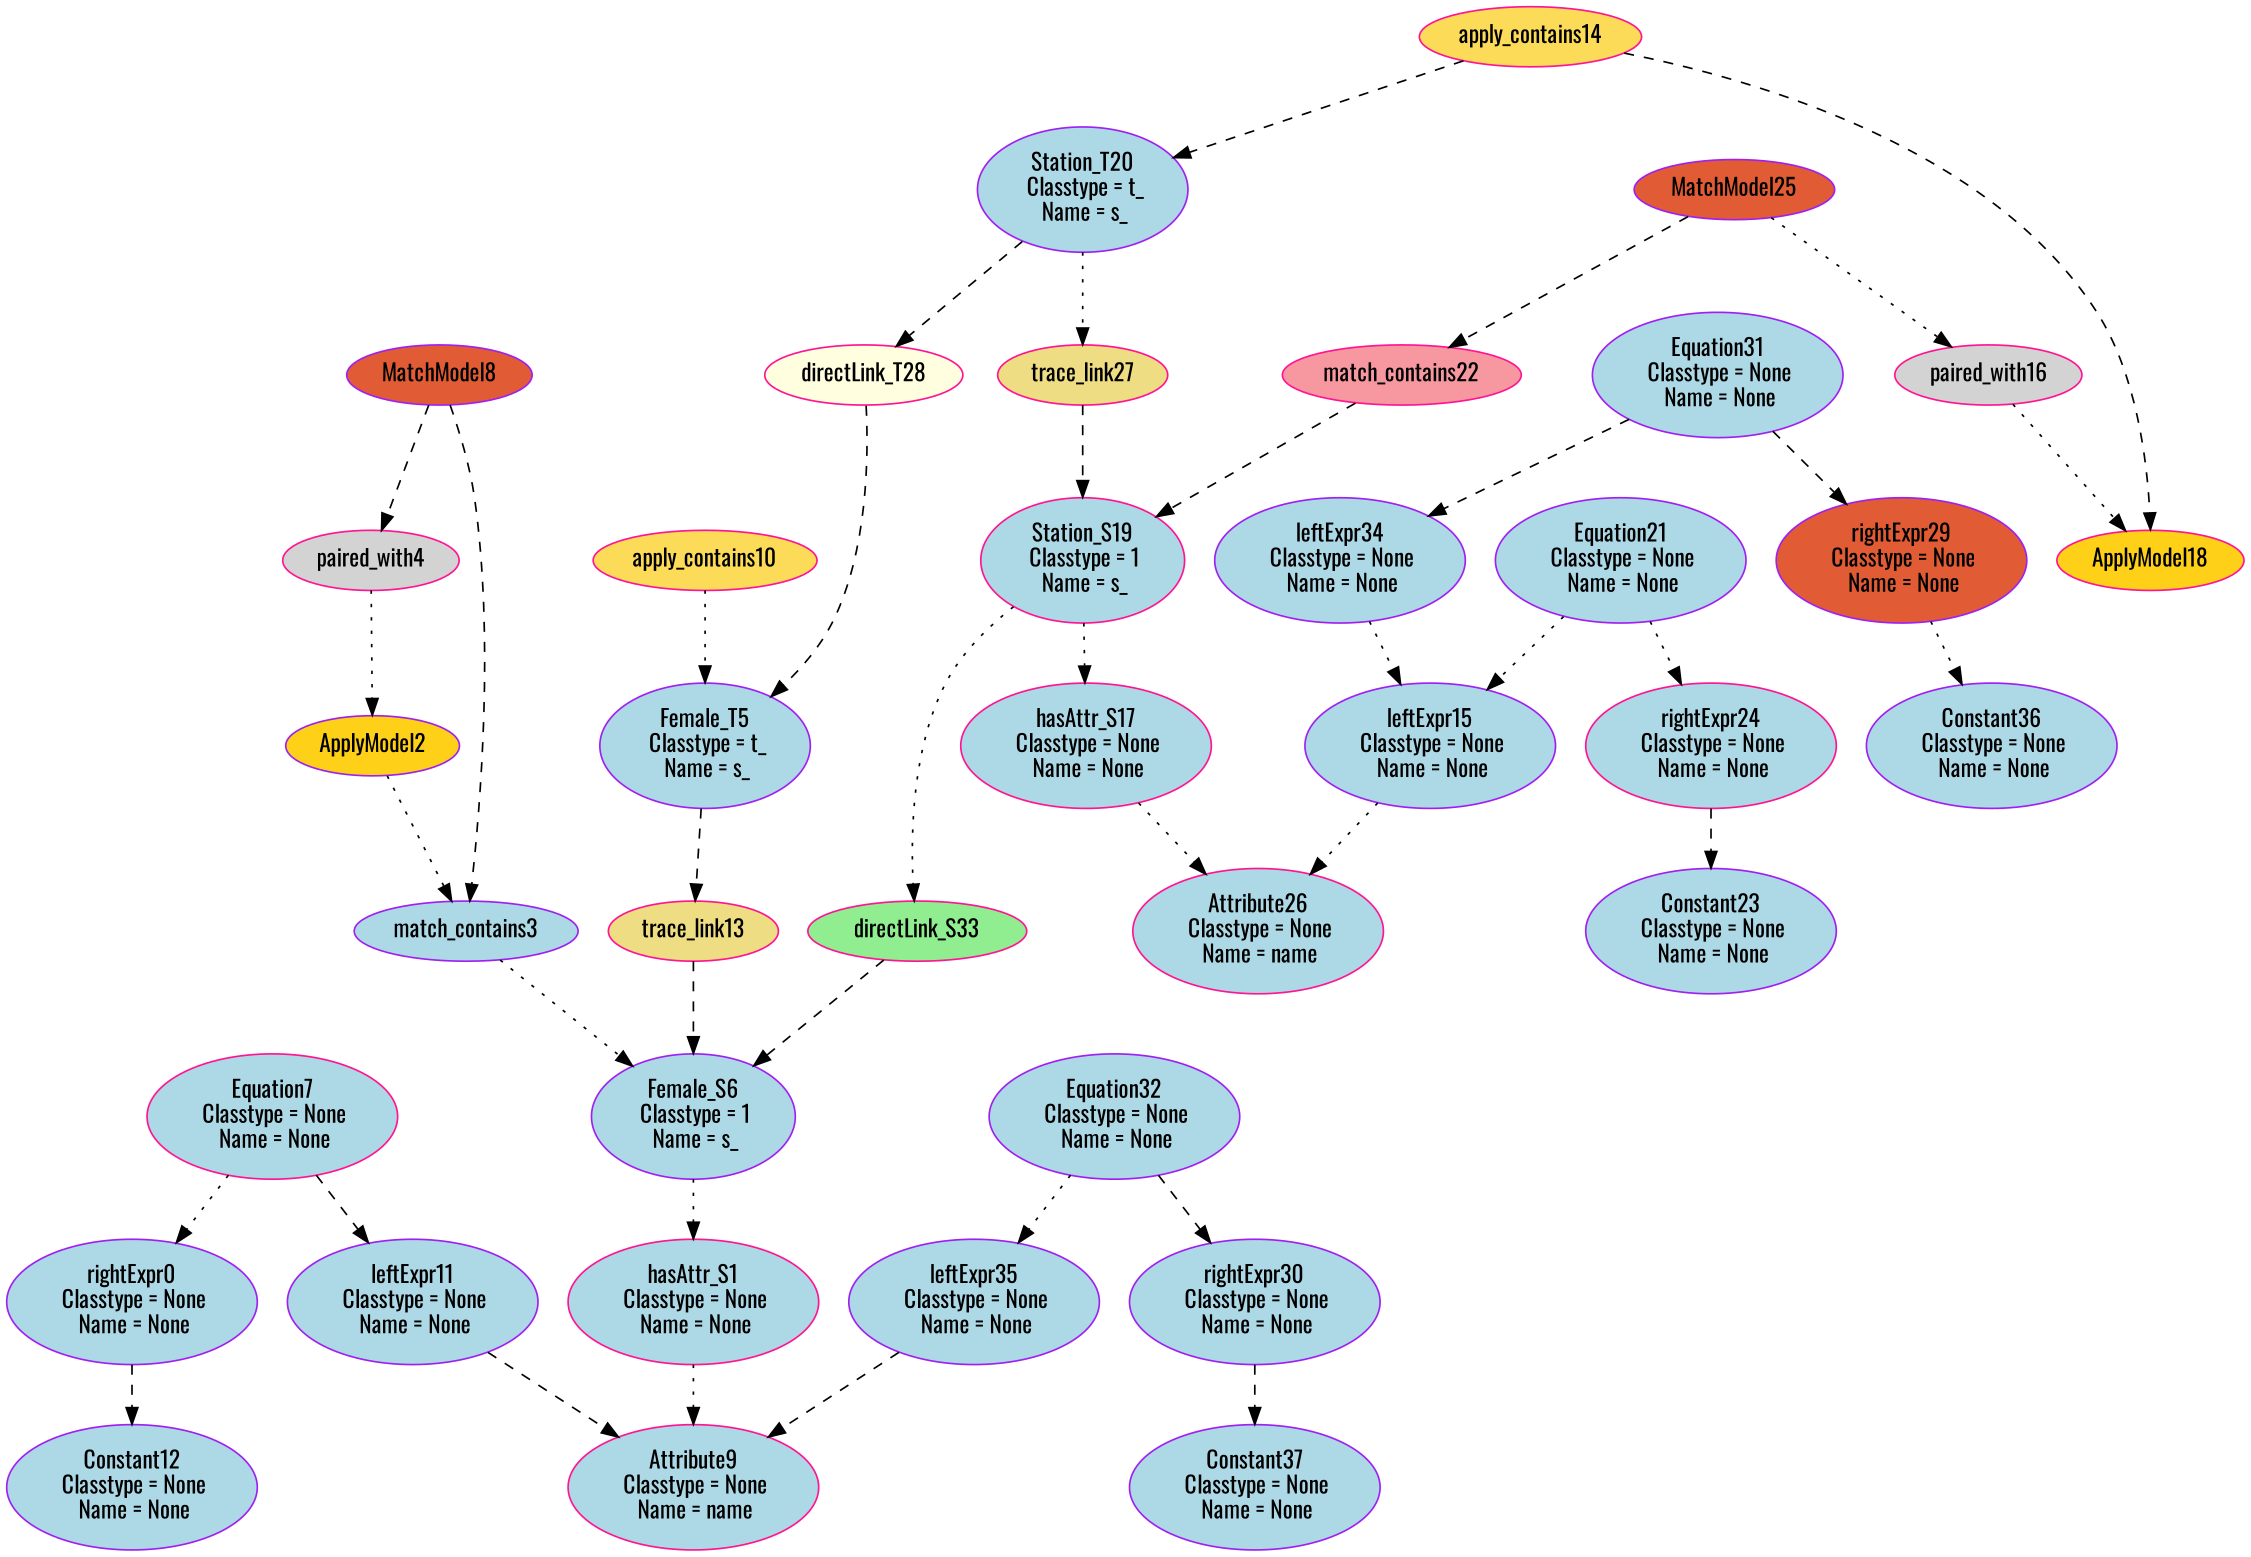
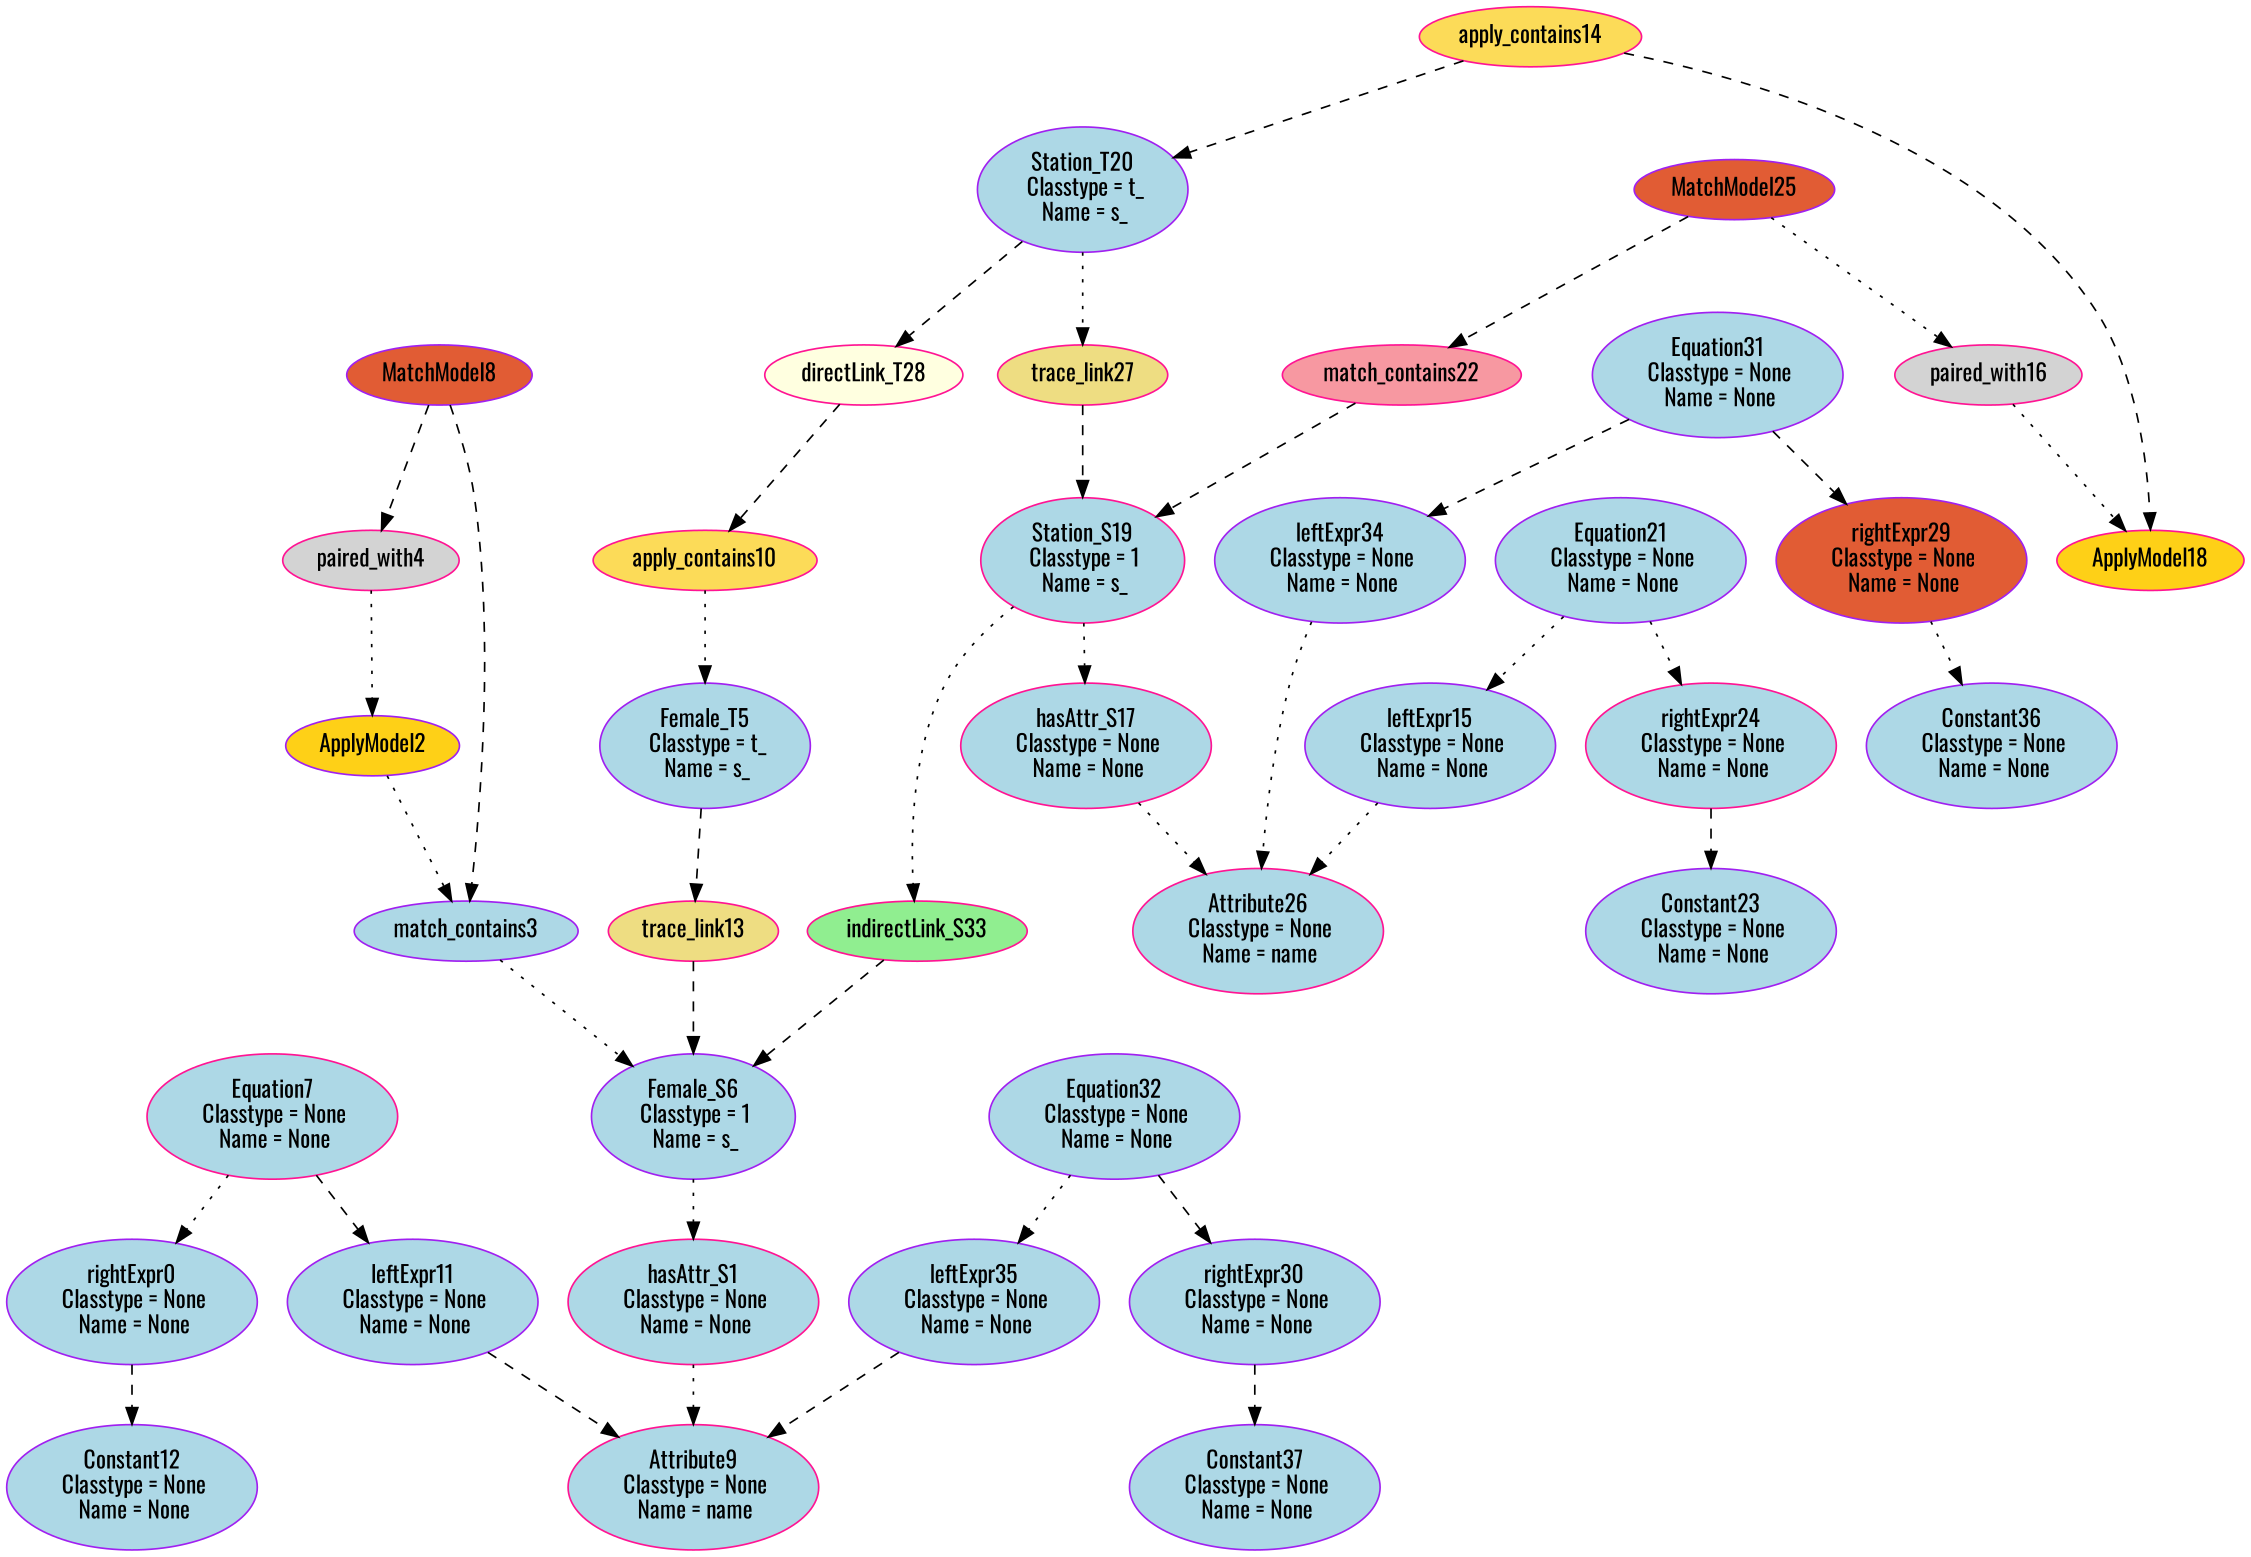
edge "directLink_T28" -> "Female_T5 Classtype = t_ Name = s_": now "directLink_T28" -> "apply_contains10"
edge "leftExpr34 Classtype = None Name = None" -> "leftExpr15 Classtype = None Name = None": now "leftExpr34 Classtype = None Name = None" -> "Attribute26 Classtype = None Name = name"
node "directLink_S33": label "directLink_S33" -> "indirectLink_S33"
